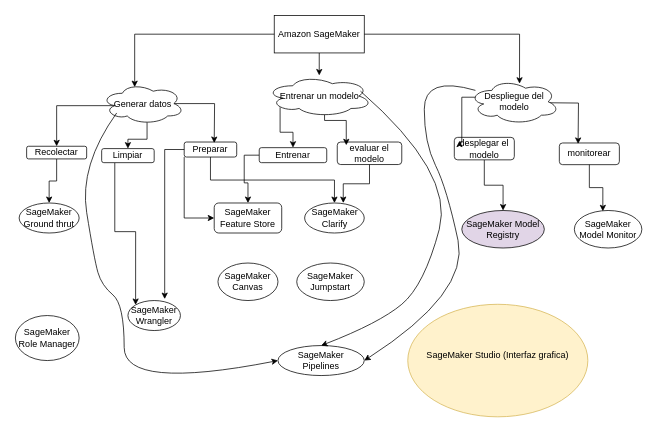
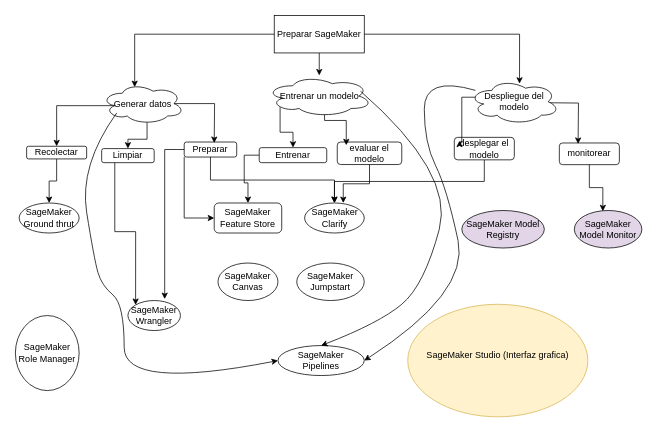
node "Amazon SageMaker": label "Amazon SageMaker" -> "Preparar SageMaker"
edge "desplegar el modelo" -> "SageMaker Model Registry": now "desplegar el modelo" -> "SageMaker Clarify"
node "SageMaker Model Monitor": fillcolor #ffffff -> #e1d5e7
node "SageMaker Role Manager": size 64x45 -> 64x75
